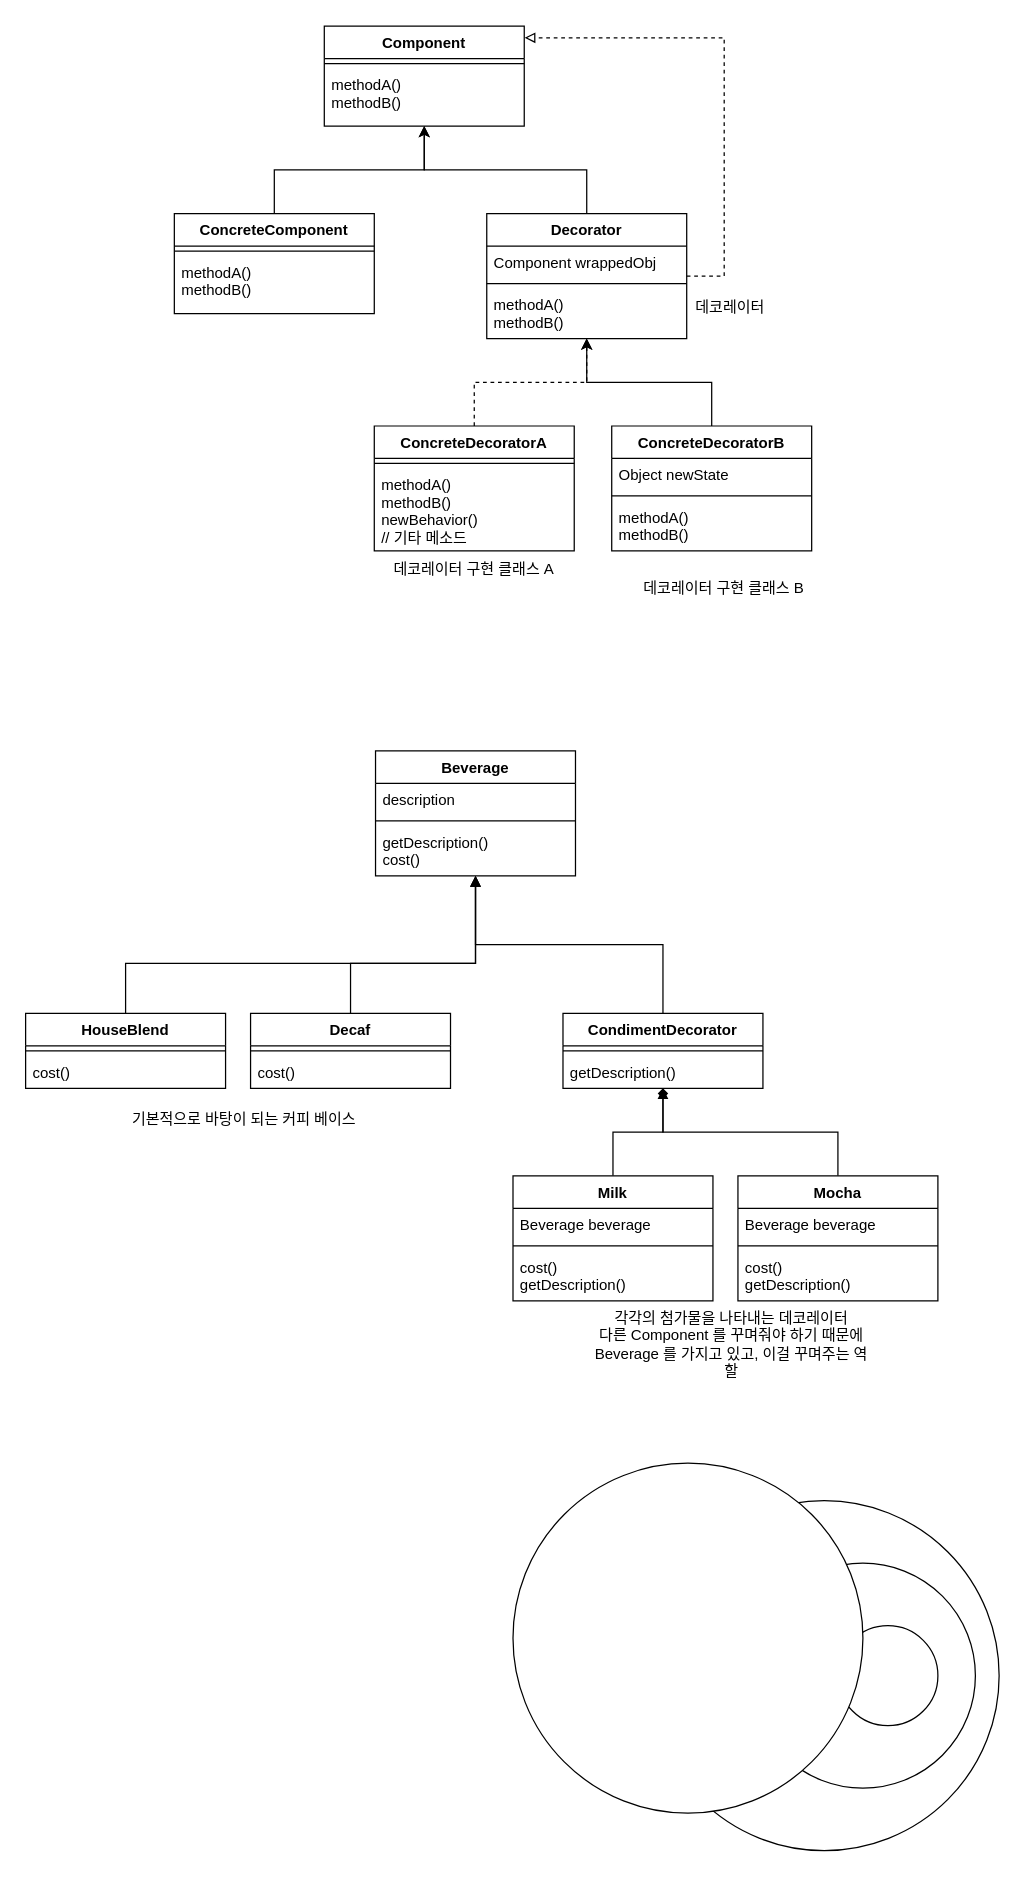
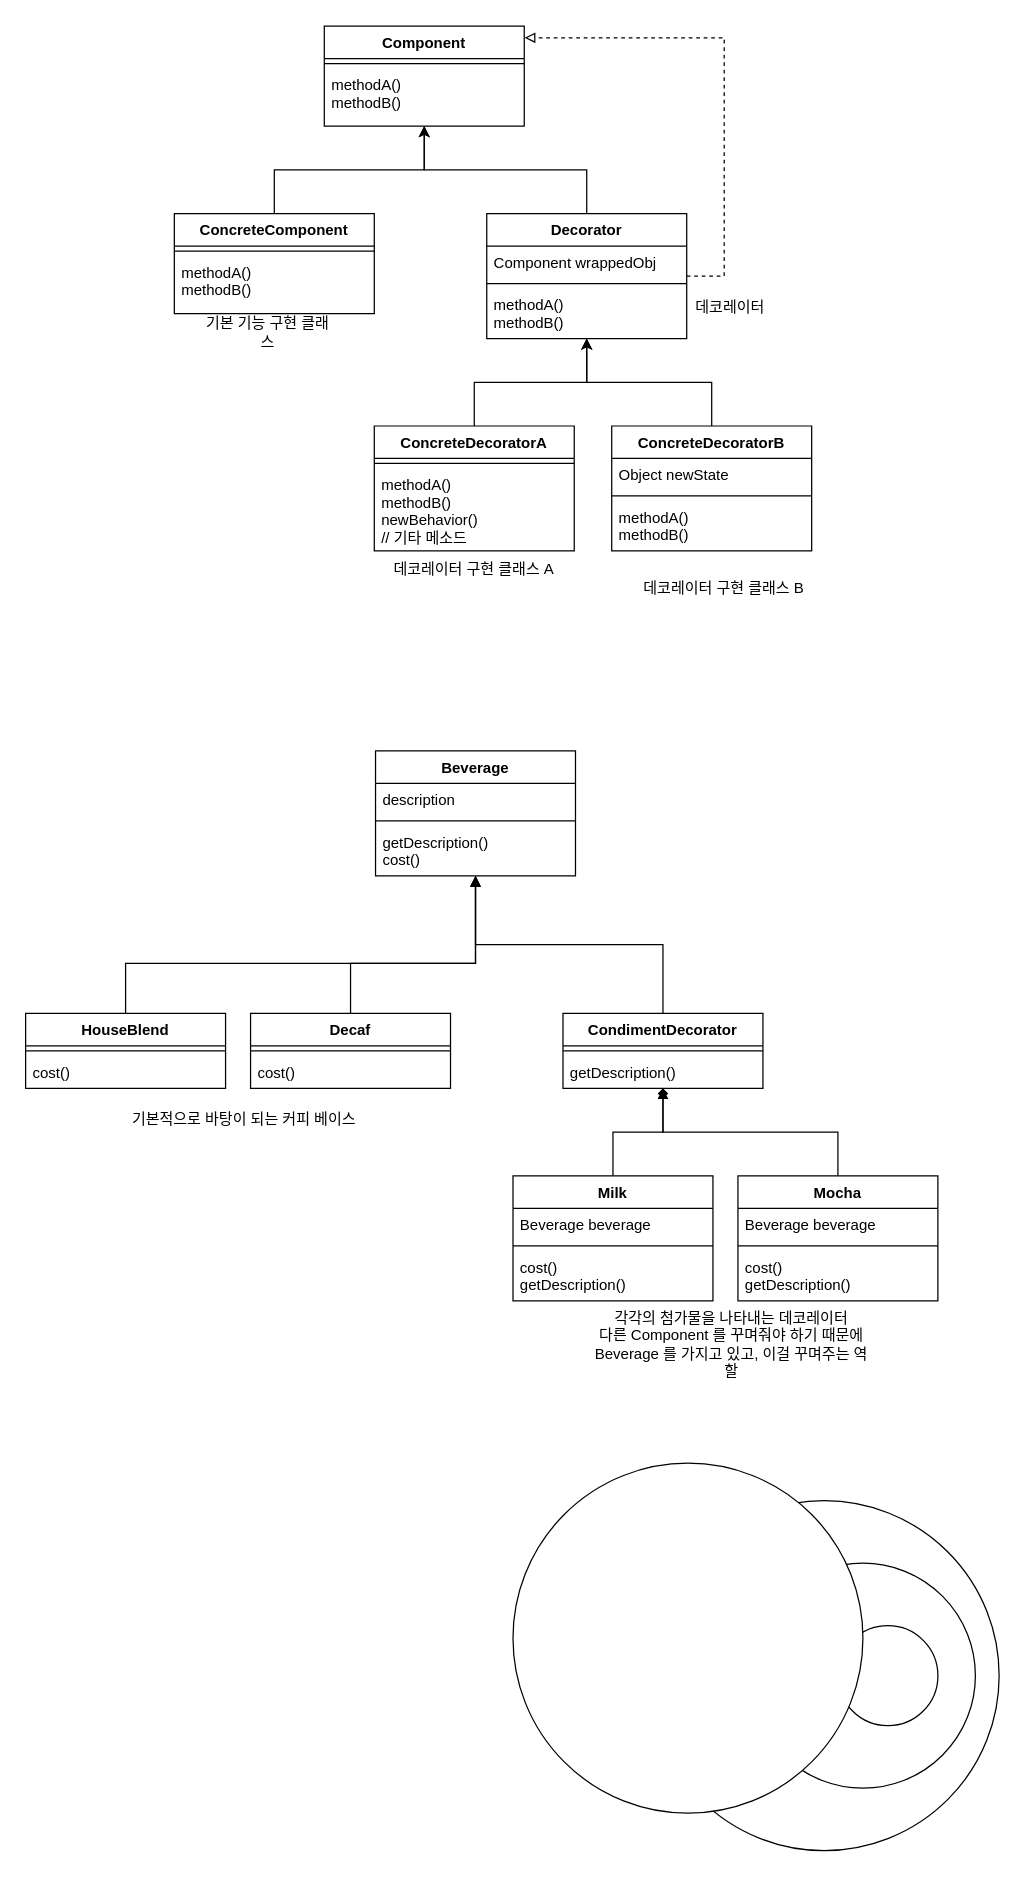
node "기본 기능 구현 클래스": added
edge "ConcreteDecoratorA" -> "Decorator": style dashed -> solid
